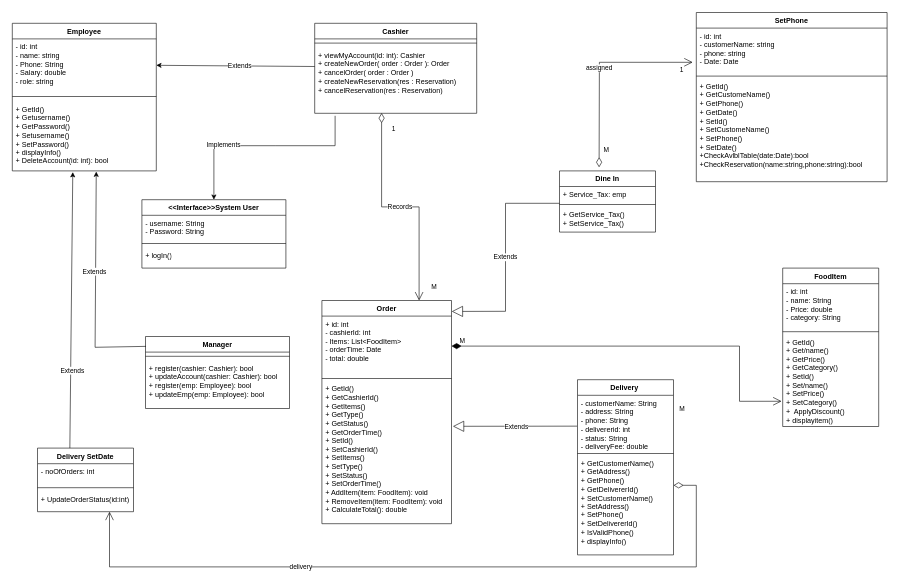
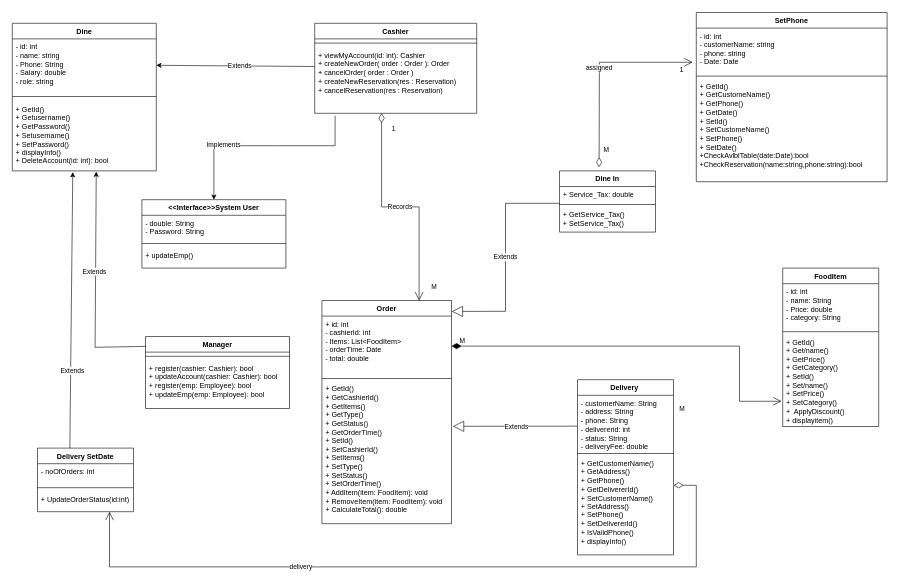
node "Employee": label "Employee" -> "Dine"
node "+ Service_Tax: emp": label "+ Service_Tax: emp" -> "+ Service_Tax: double"
node "- username: String - Password: String": label "- username: String - Password: String" -> "- double: String - Password: String"
node "+ logIn()": label "+ logIn()" -> "+ updateEmp()"
